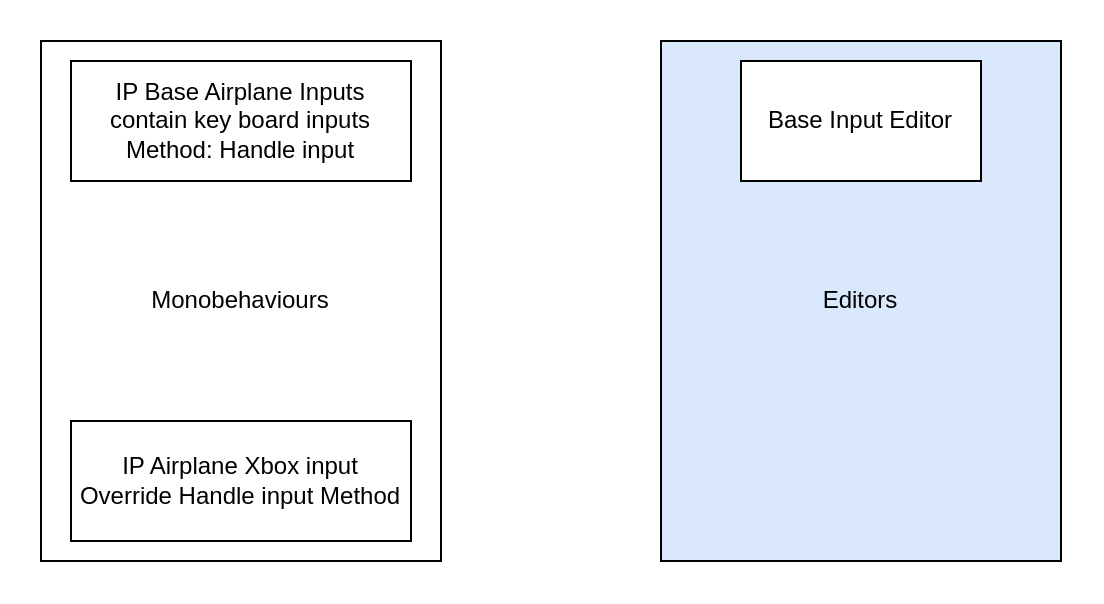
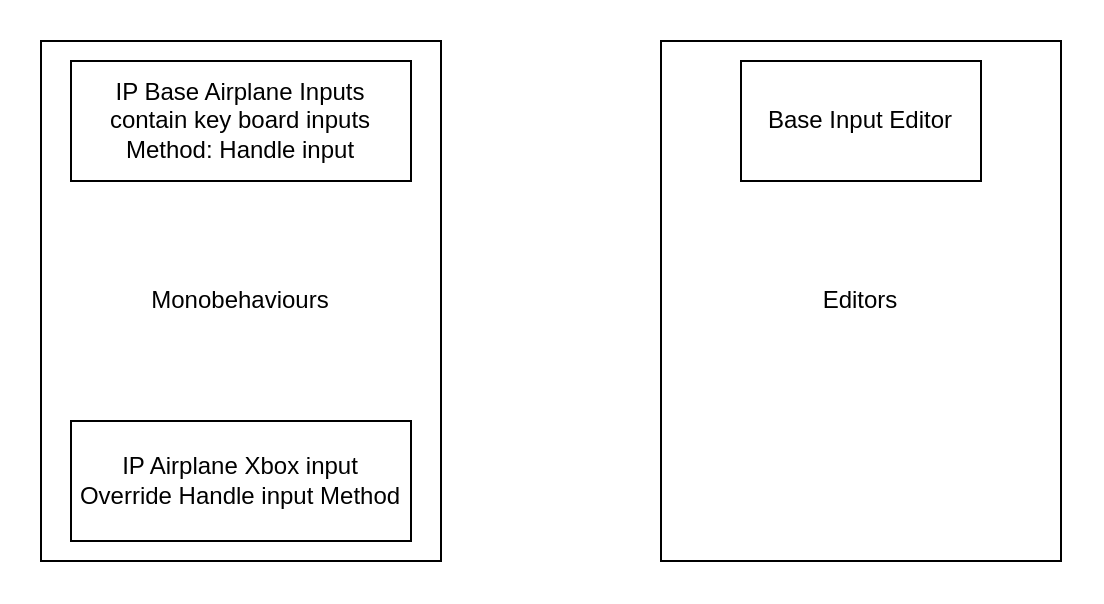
node "Editors": fillcolor #dae8fc -> #ffffff
